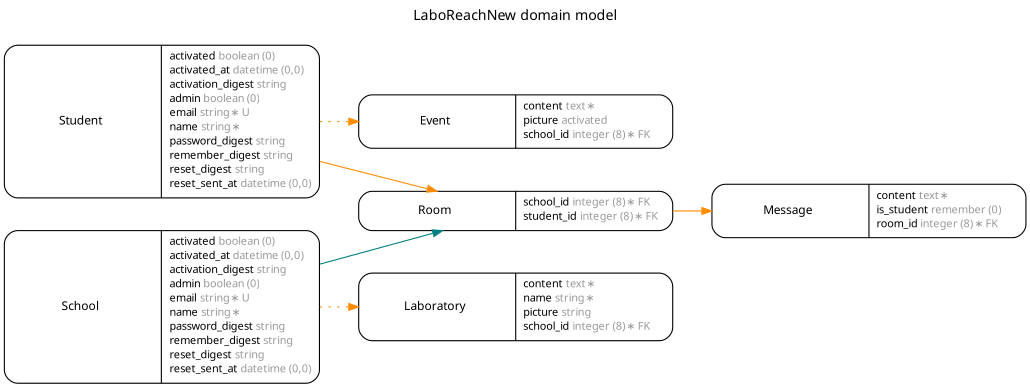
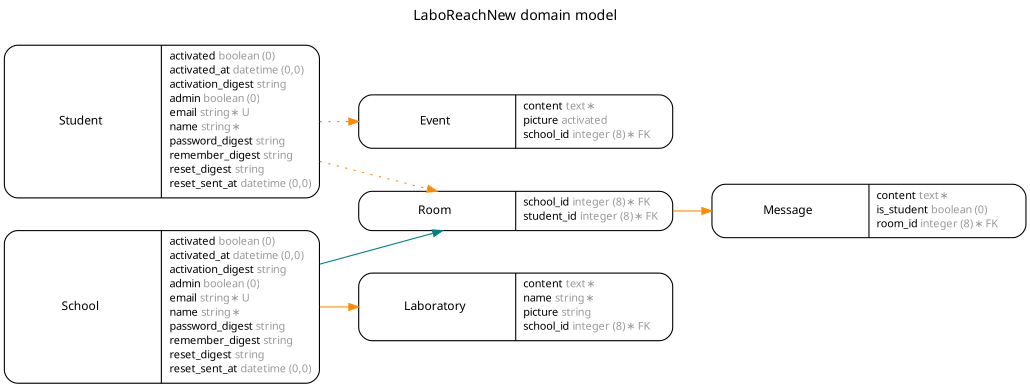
edge "Student" -- "Room": style bold -> dotted
node "Message": text "remember (0)" -> "boolean (0)"
edge "School" -- "Laboratory": style dotted -> bold
